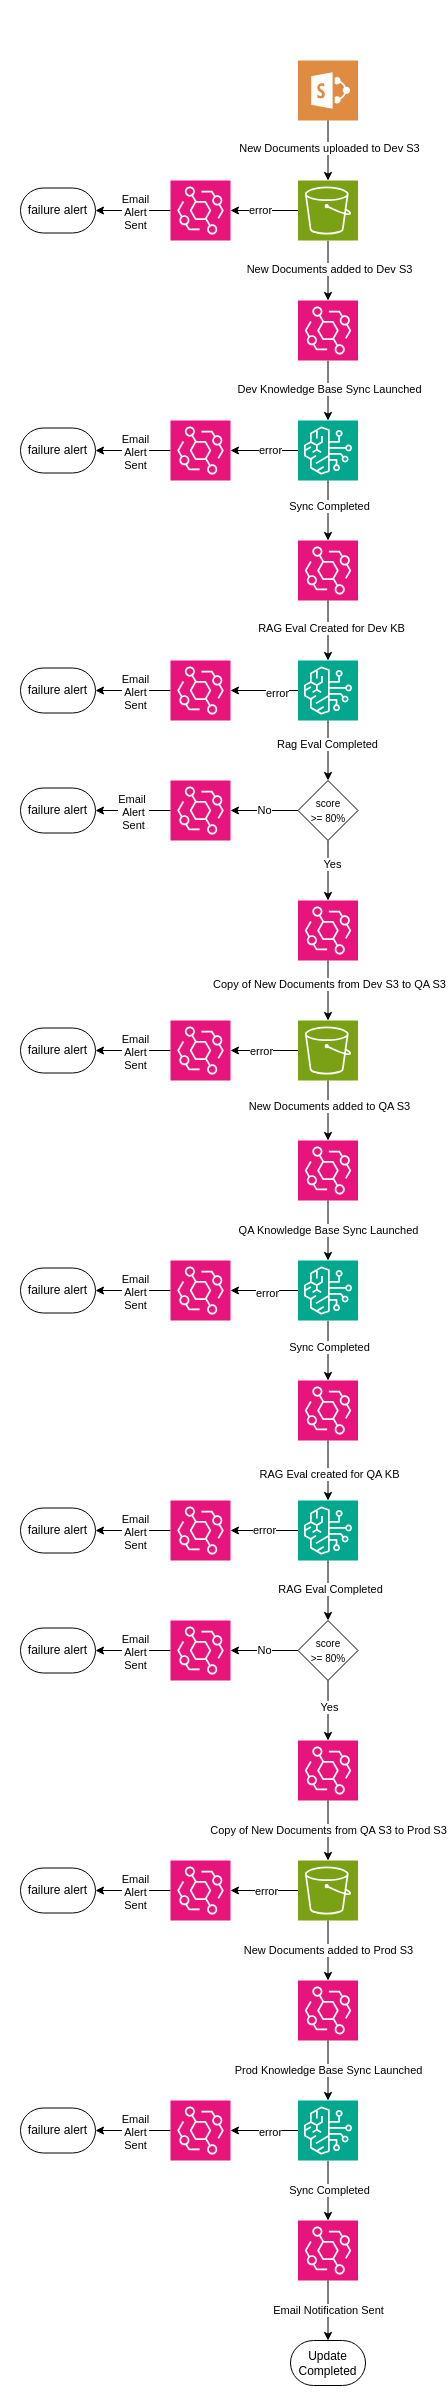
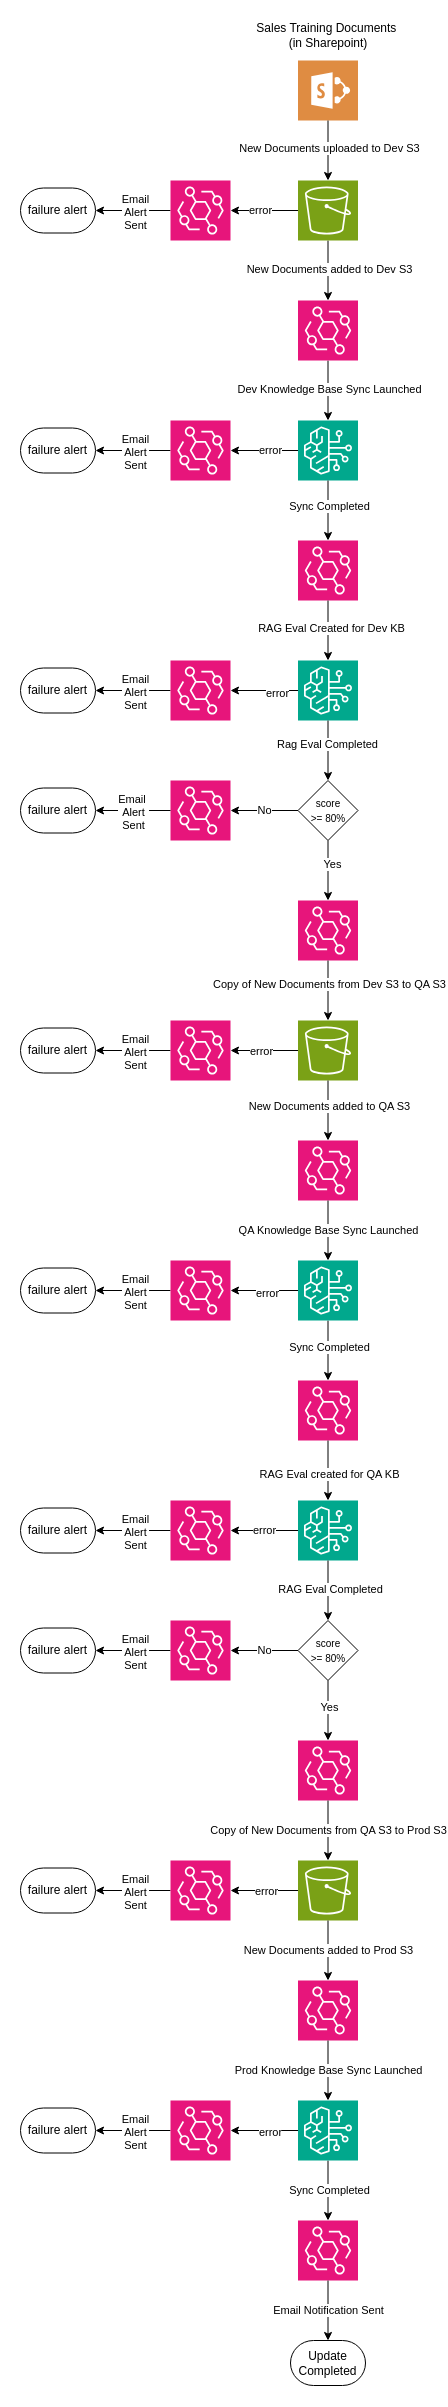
node "Sales Training Documents (in Sharepoint)": added
